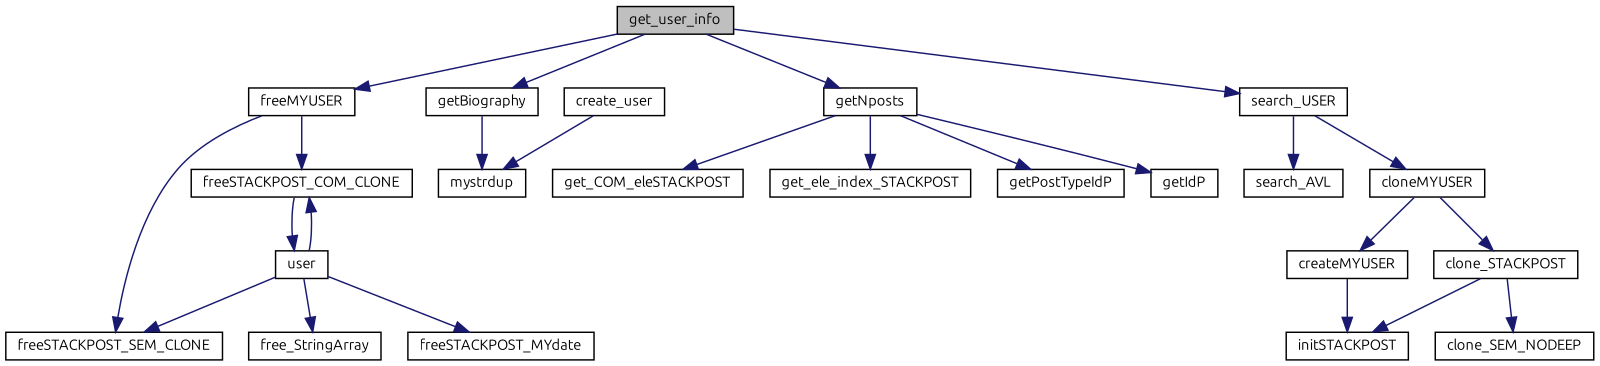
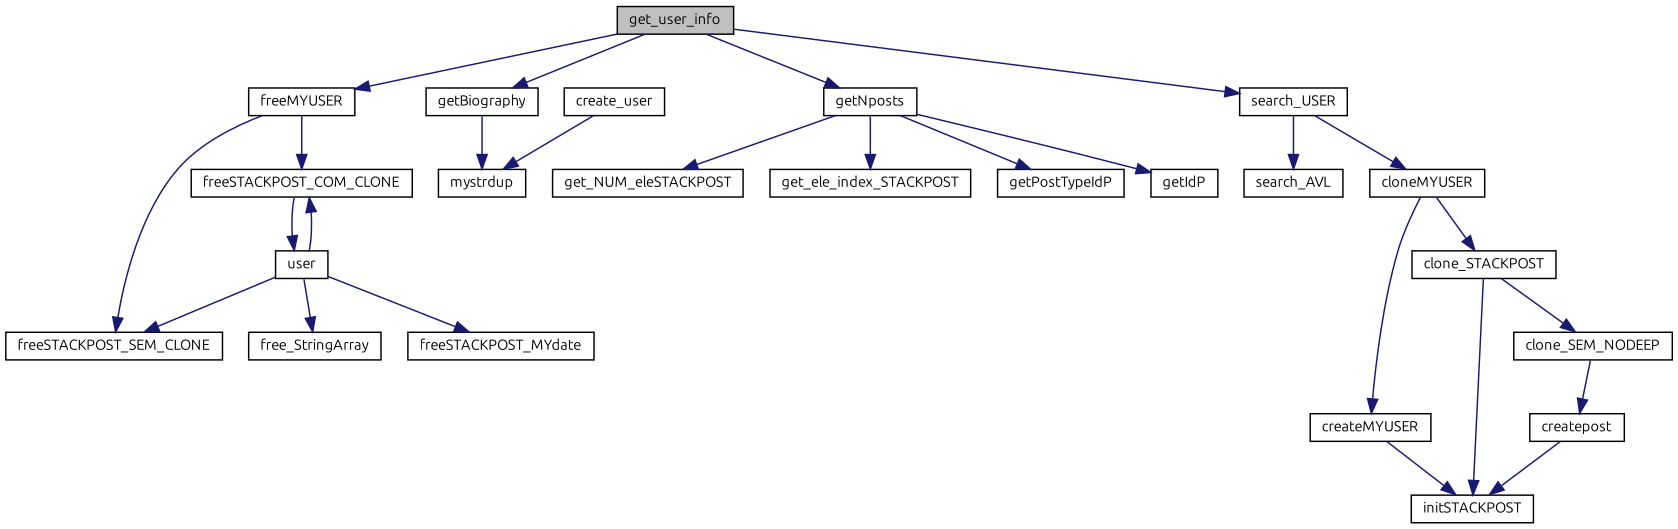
node "get_COM_eleSTACKPOST": label "get_COM_eleSTACKPOST" -> "get_NUM_eleSTACKPOST"
node "createpost": added
